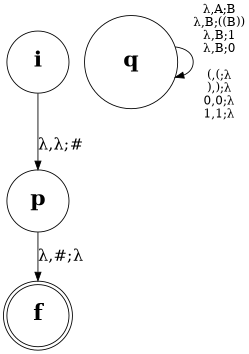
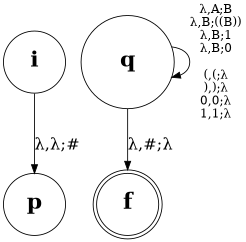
edge "p" -> "f": now "q" -> "f"
